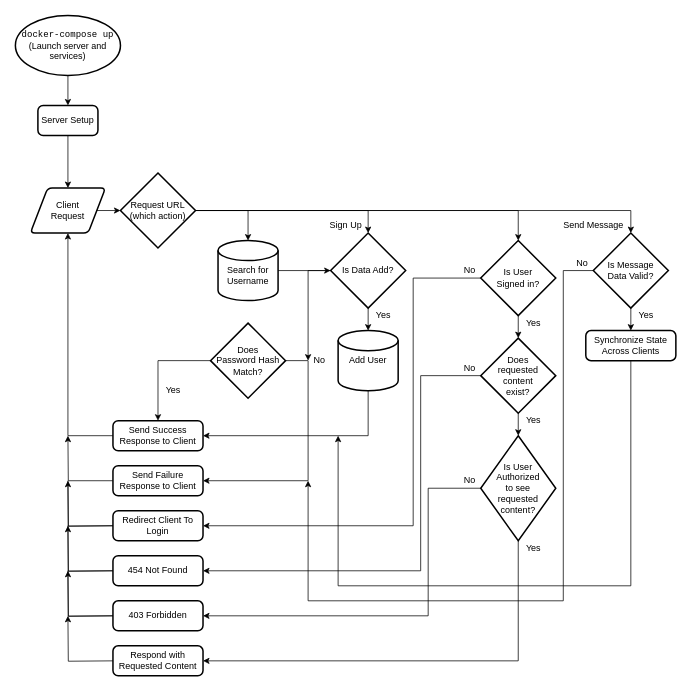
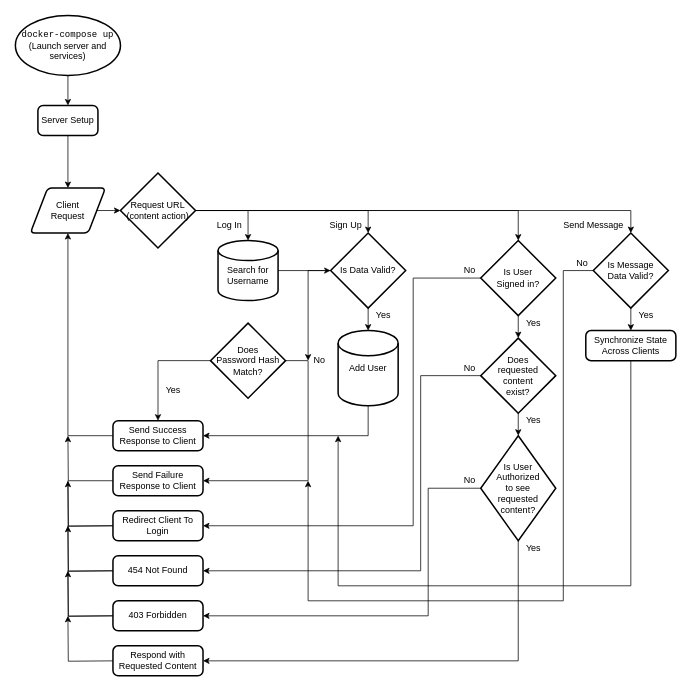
node "Request URL (which action)": label "Request URL (which action)" -> "Request URL (content action)"
node "Log In": added
node "Is Data Add?": label "Is Data Add?" -> "Is Data Valid?"
node "Add User": size 60x60 -> 60x75
